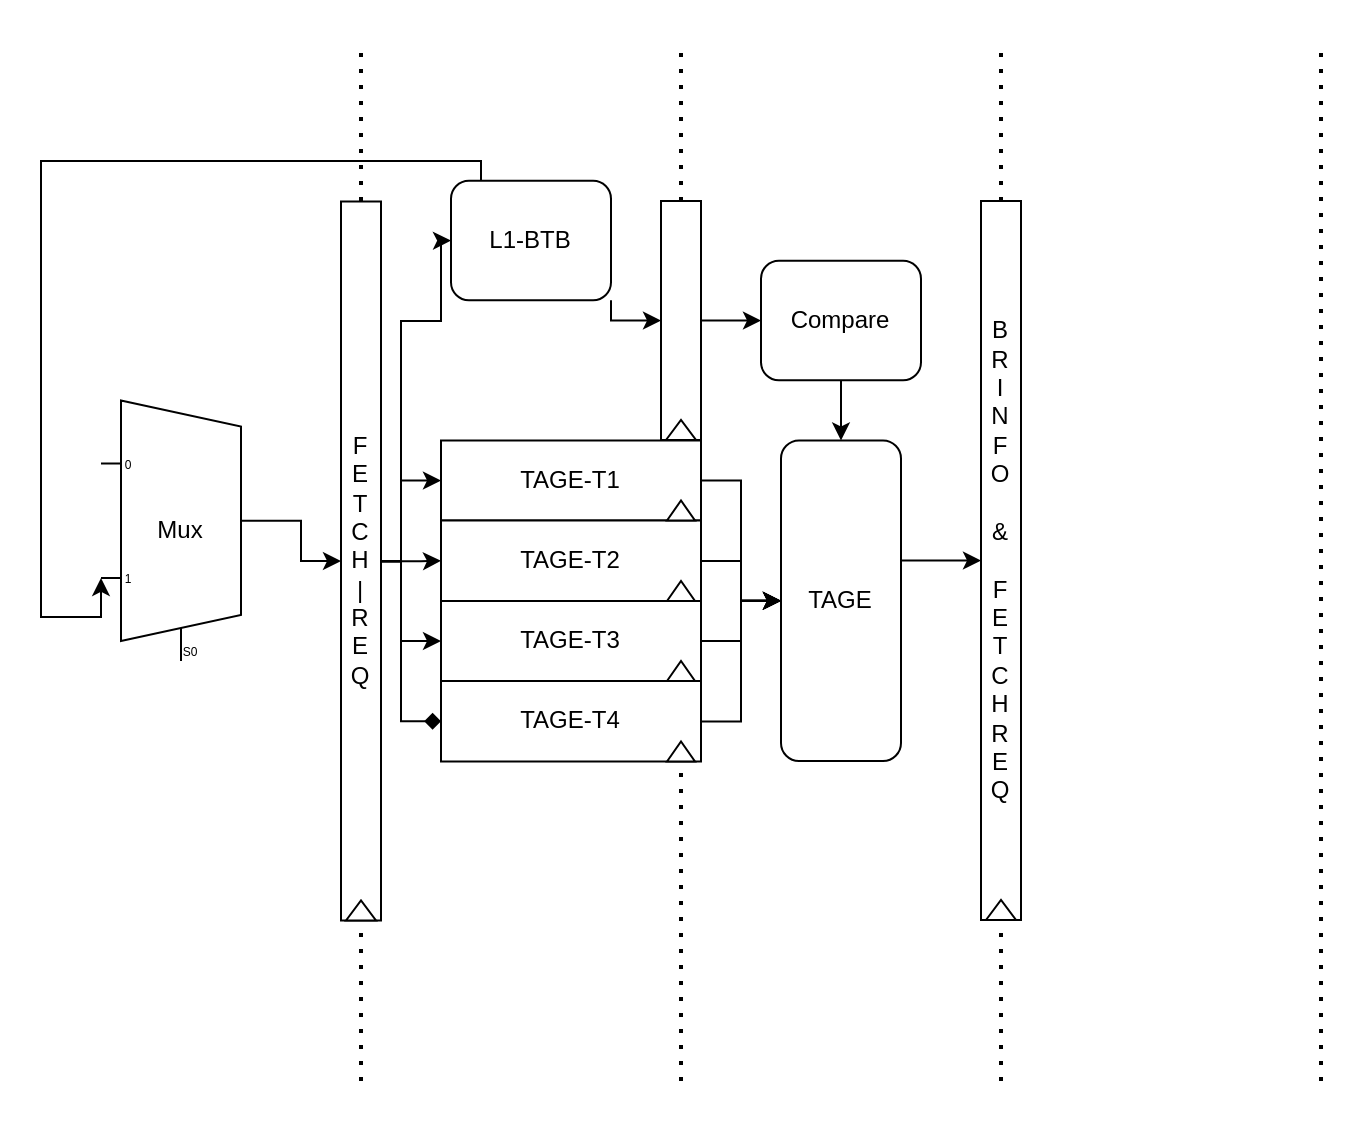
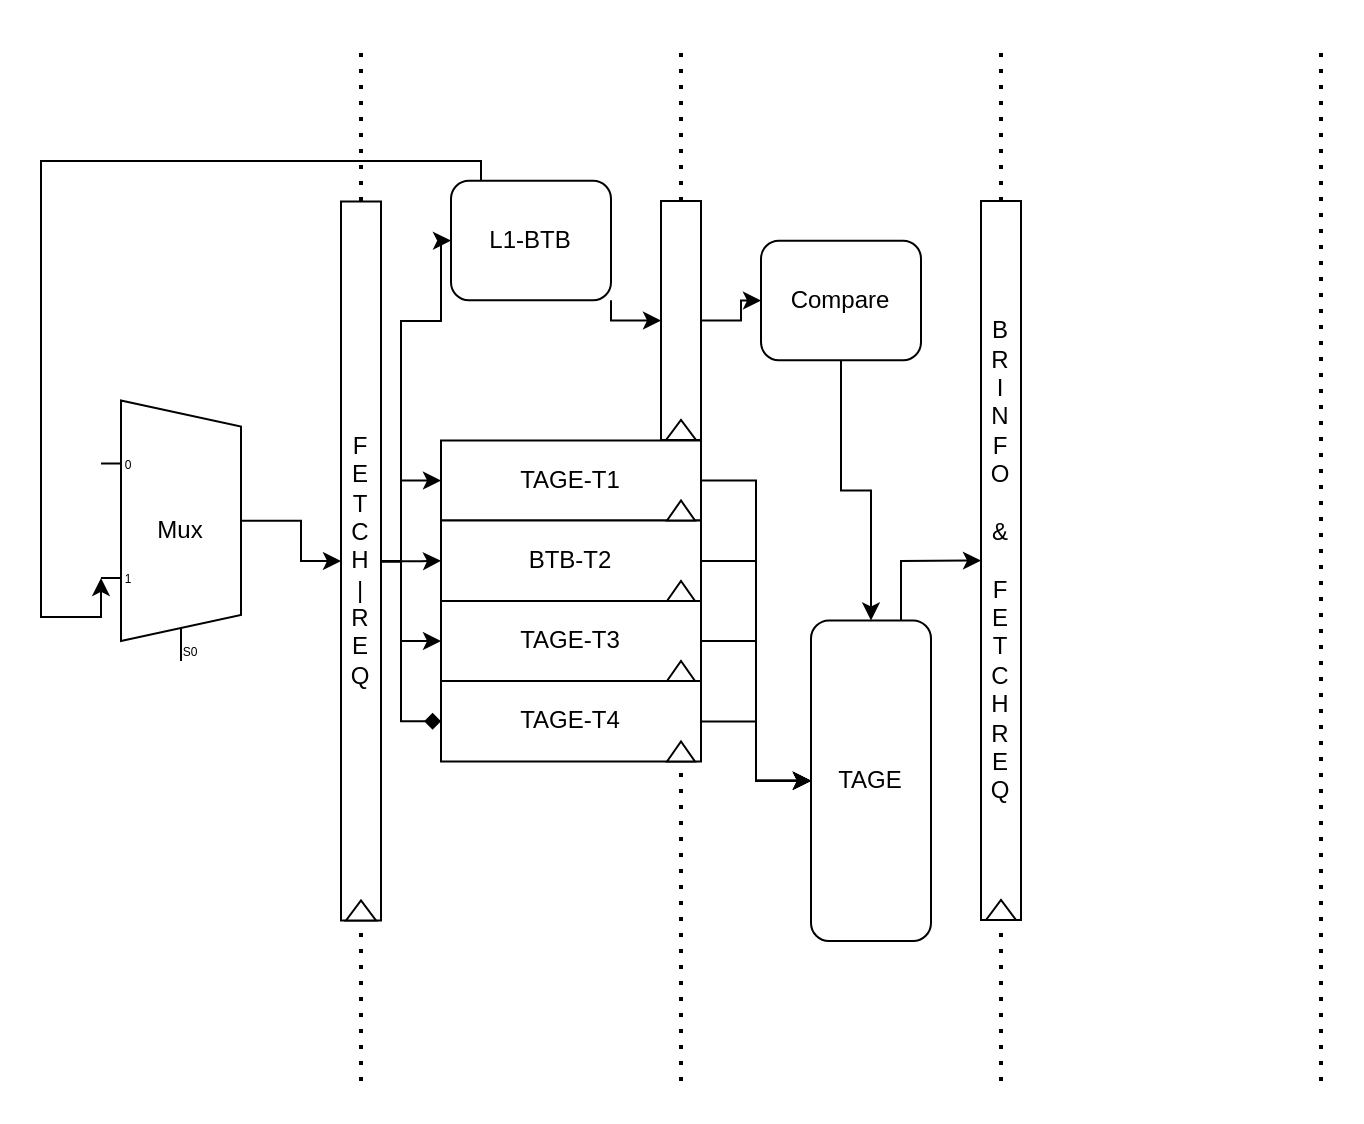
node "Compare": moved (841, 321) -> (841, 301)
node "TAGE-T2": label "TAGE-T2" -> "BTB-T2"
node "TAGE": moved (841, 601) -> (871, 781)
